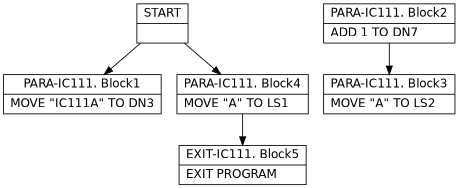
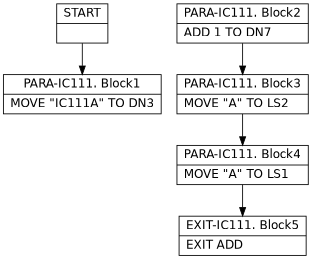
edge "START" -> "PARA-IC111. Block4": now "PARA-IC111. Block3" -> "PARA-IC111. Block4"
node "EXIT-IC111. Block5": text "EXIT PROGRAM" -> "EXIT ADD"
